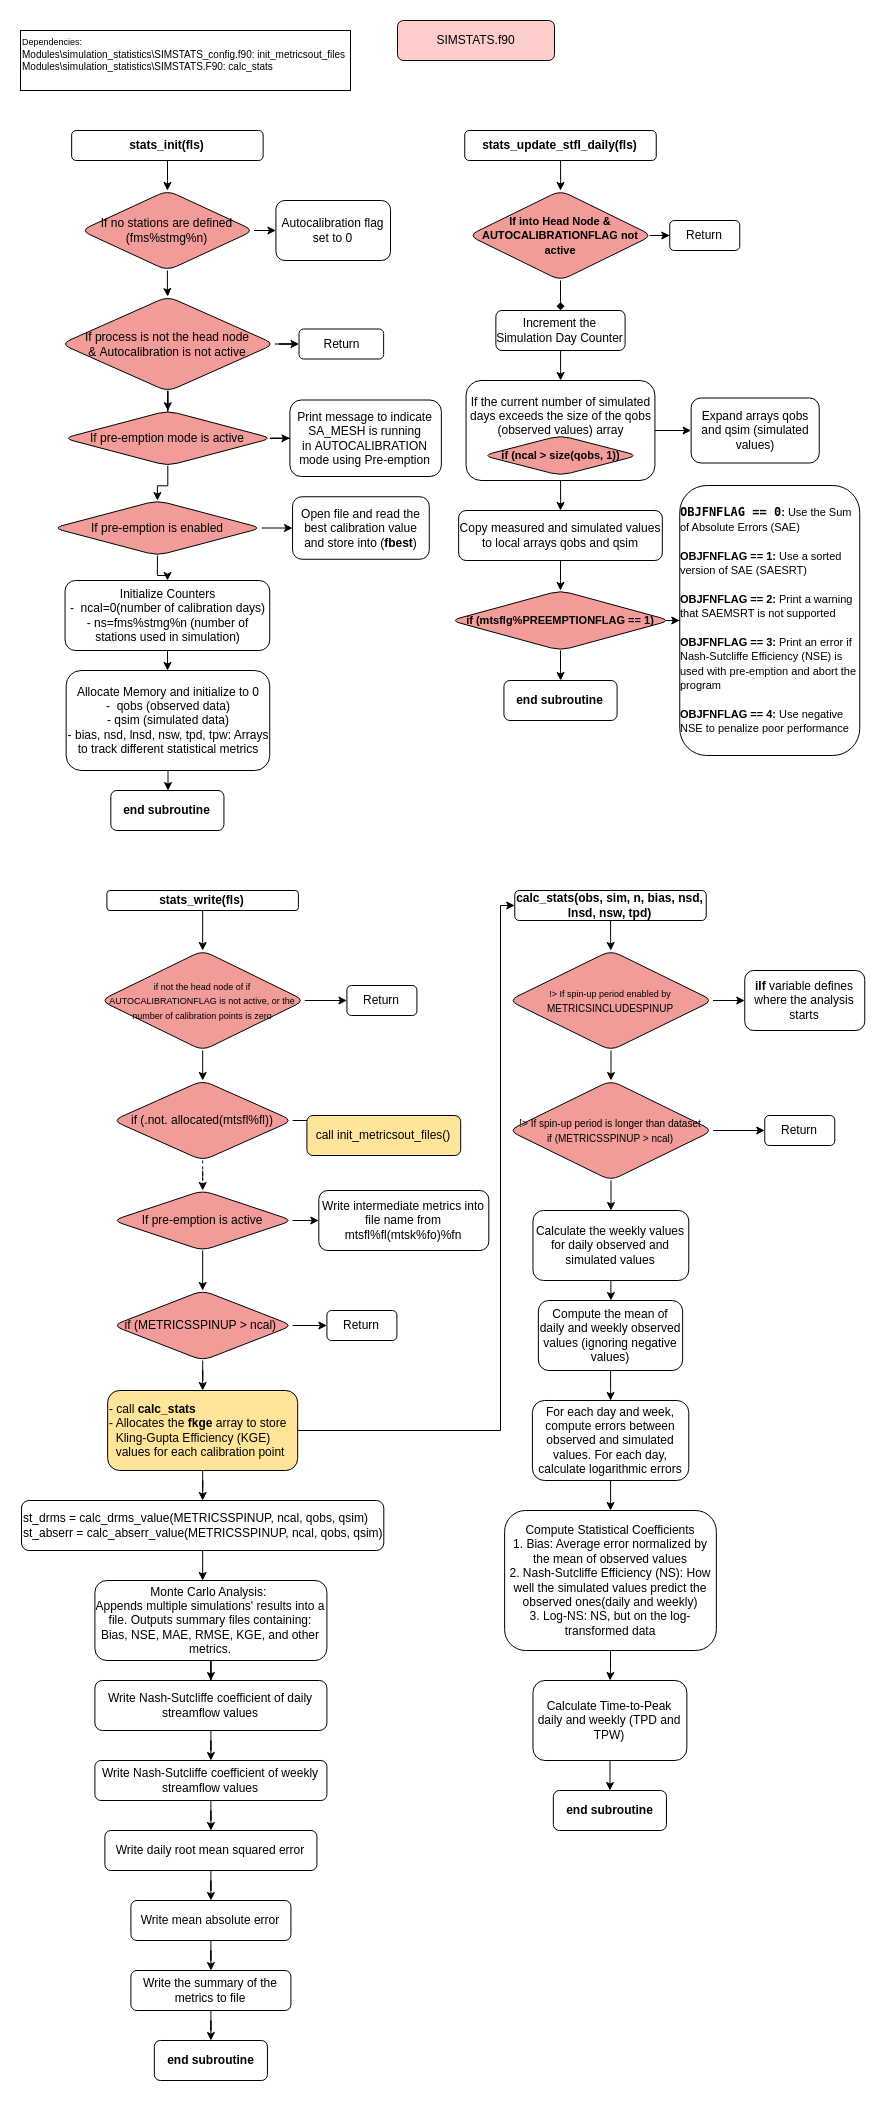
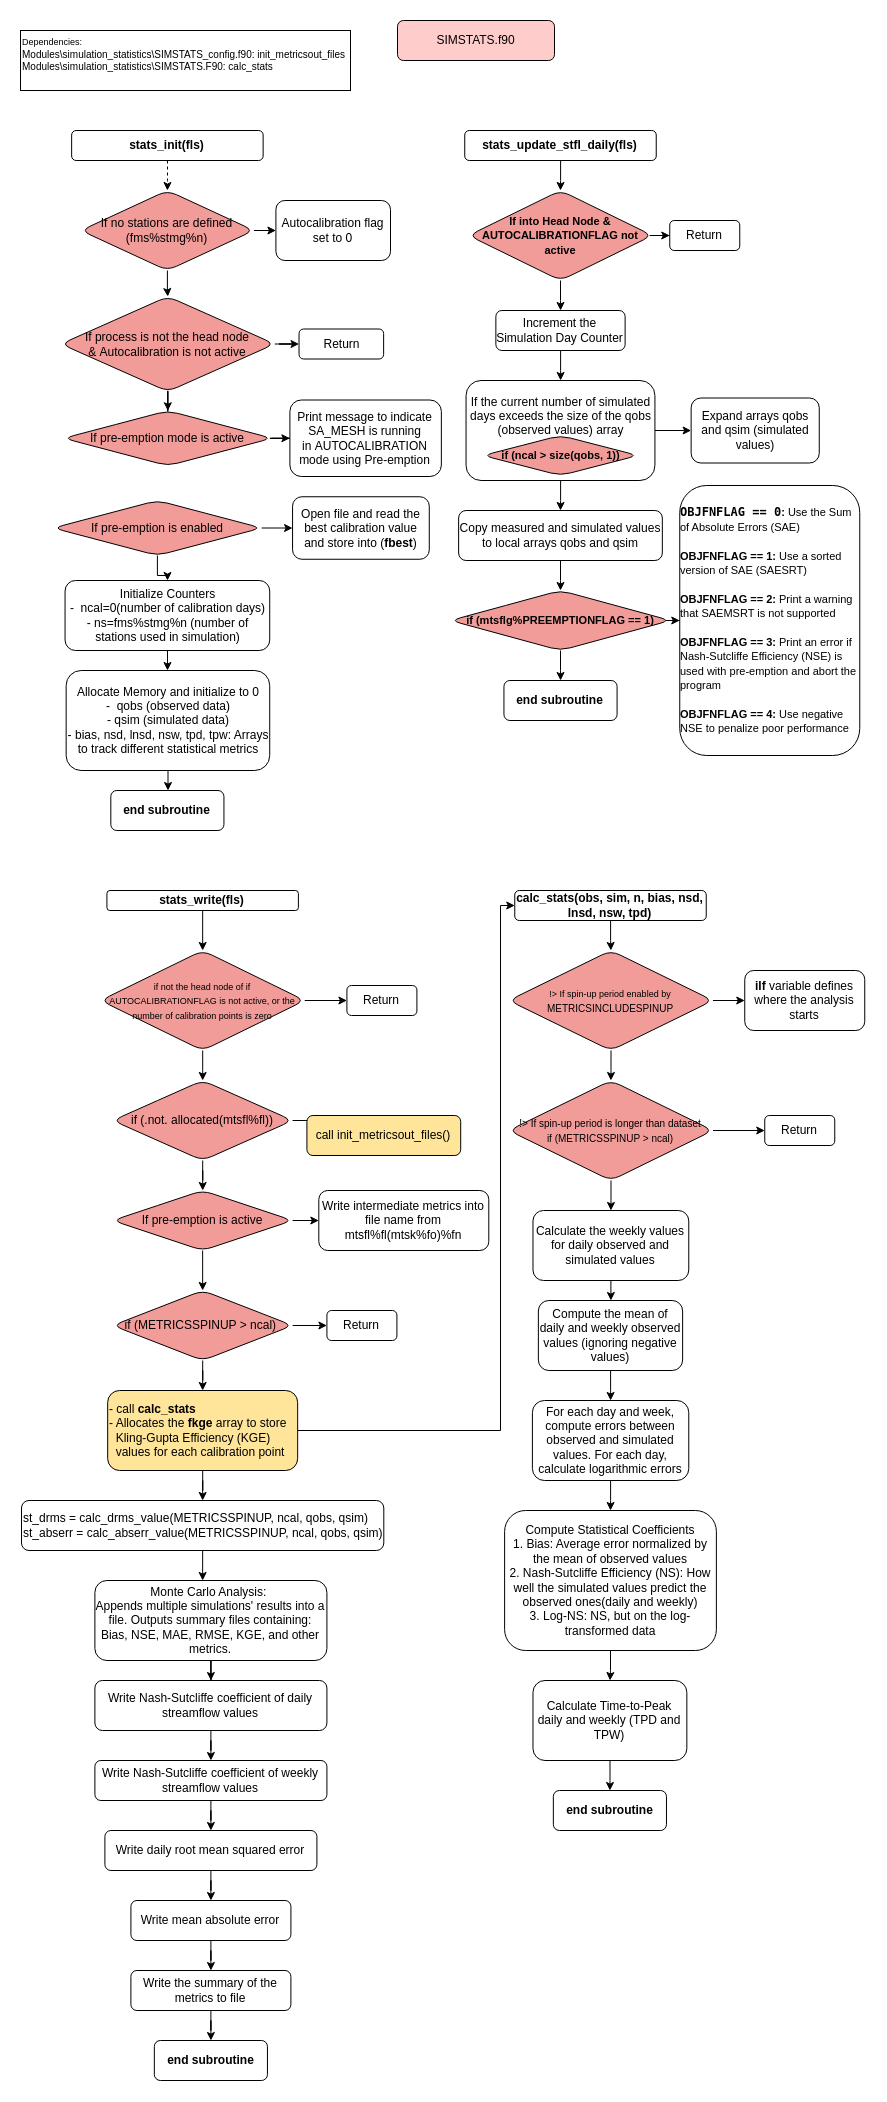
edge "stats_init(fls)" -> "If no stations are defined (fms%stmg%n)": style solid -> dashed
edge "If into Head Node & AUTOCALIBRATIONFLAG not active" -> "Increment the Simulation Day Counter": arrowhead diamond -> classic
edge "If pre-emption mode is active" -> "If pre-emption is enabled": removed
edge "if (.not. allocated(mtsfl%fl))" -> "If pre-emption is active": style dashed -> solid
